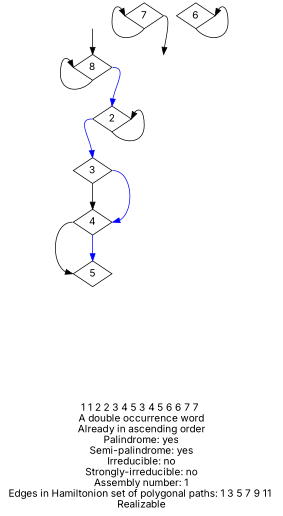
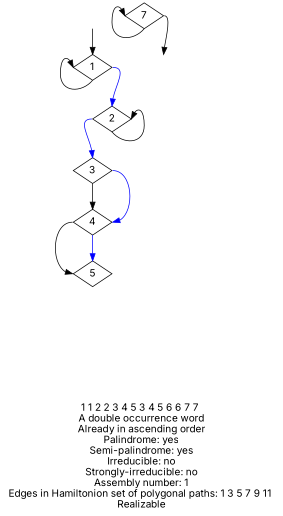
node "6": removed
node "8": label "8" -> "1"
